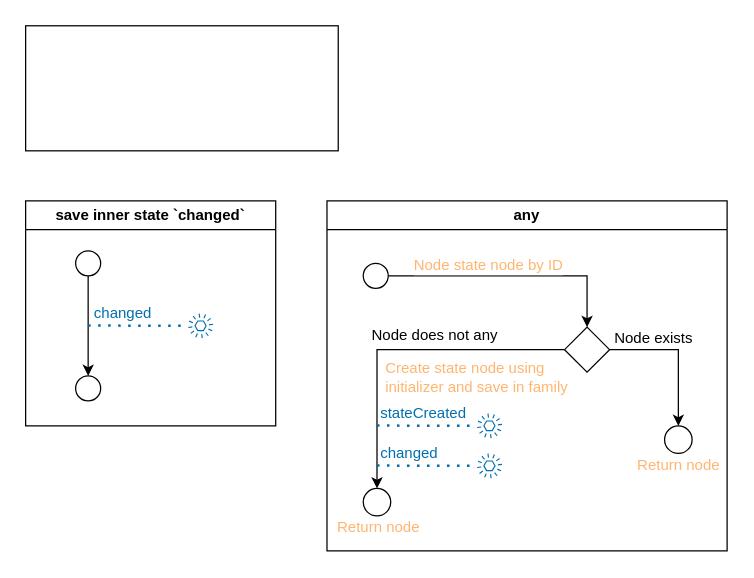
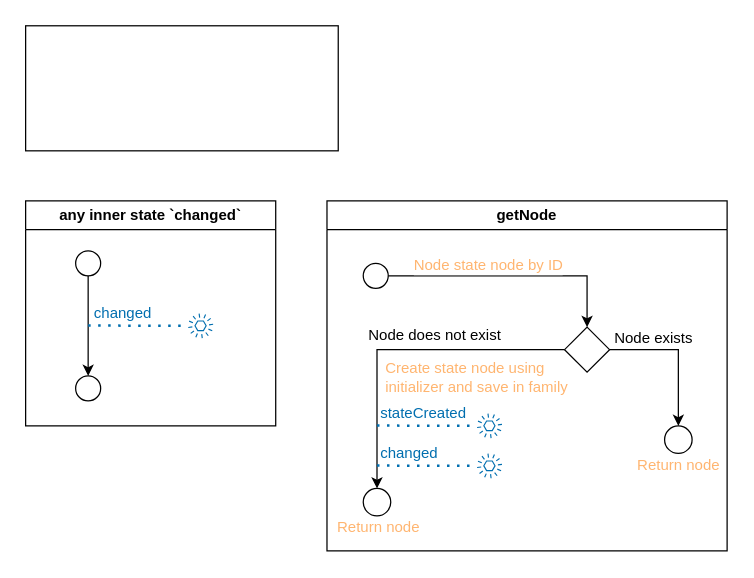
node "save inner state `changed`": label "save inner state `changed`" -> "any inner state `changed`"
node "any": label "any" -> "getNode"
node "Node does not any": label "Node does not any" -> "Node does not exist"
